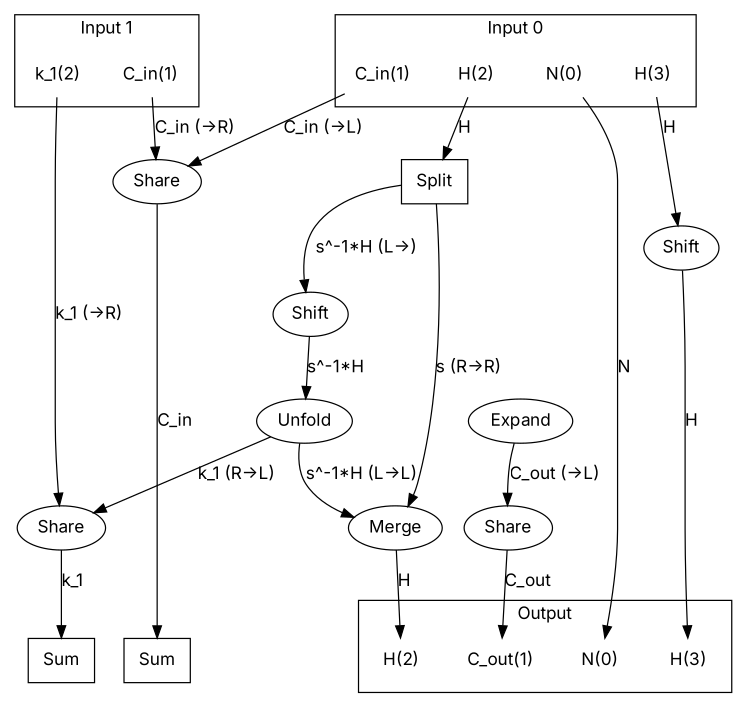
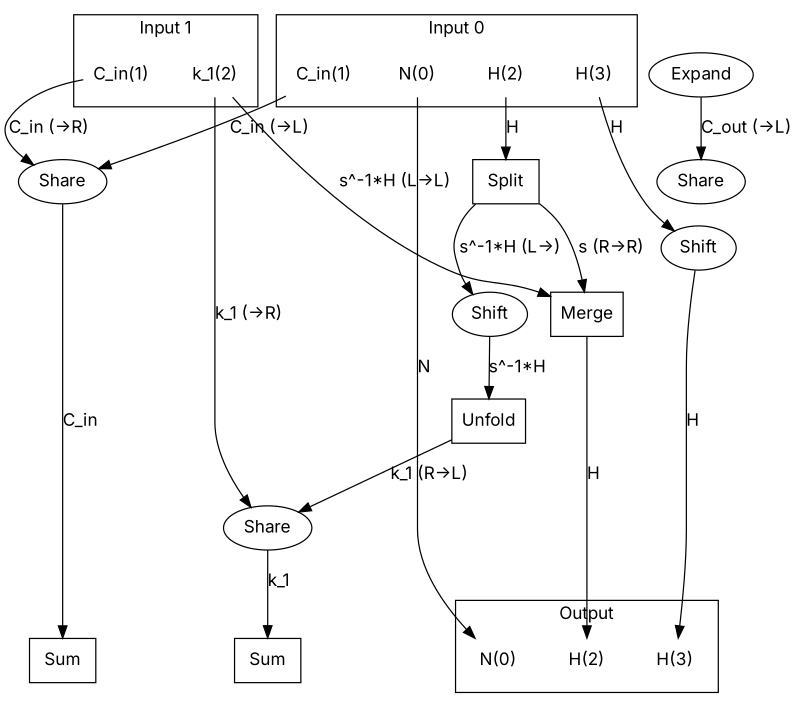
node "Unfold": shape ellipse -> box
edge "Unfold" -> "Merge": now "k_1(2)" -> "Merge"
node "Merge": shape ellipse -> box
node "C_out(1)": removed
